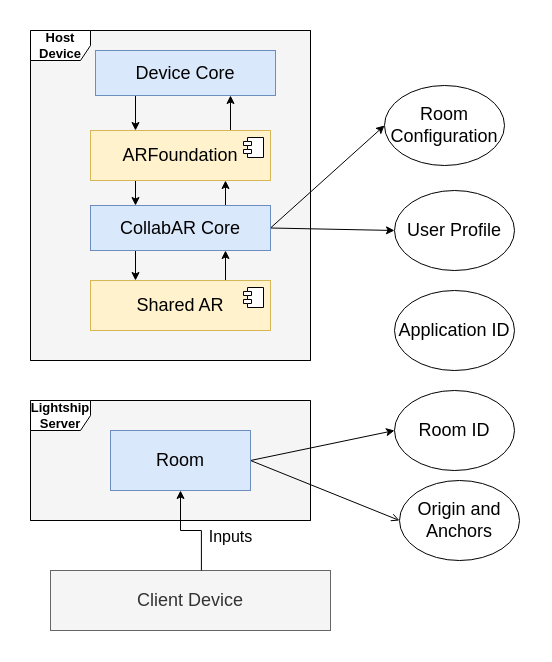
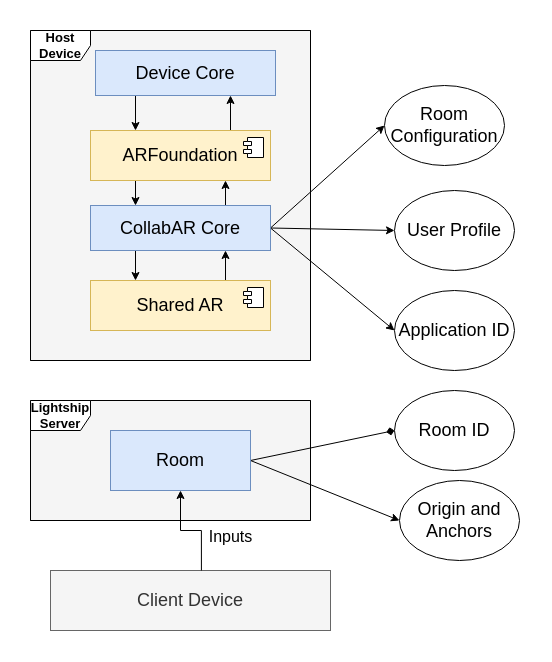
edge "CollabAR Core" -> "Application ID": added
edge "Room" -> "Room ID": arrowhead classic -> diamond
edge "Room" -> "Origin and Anchors": arrowhead open -> classic
